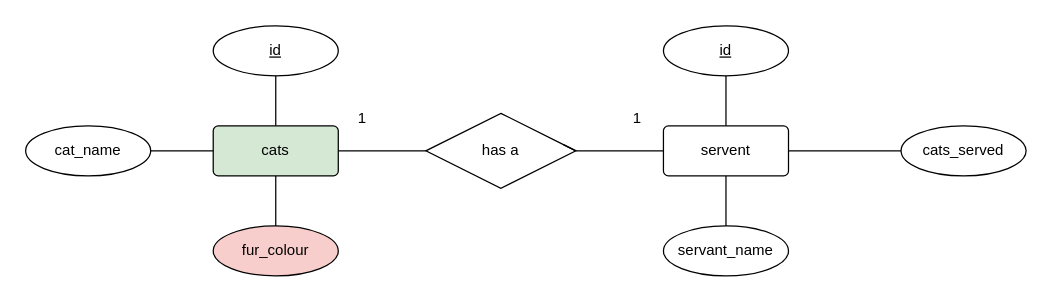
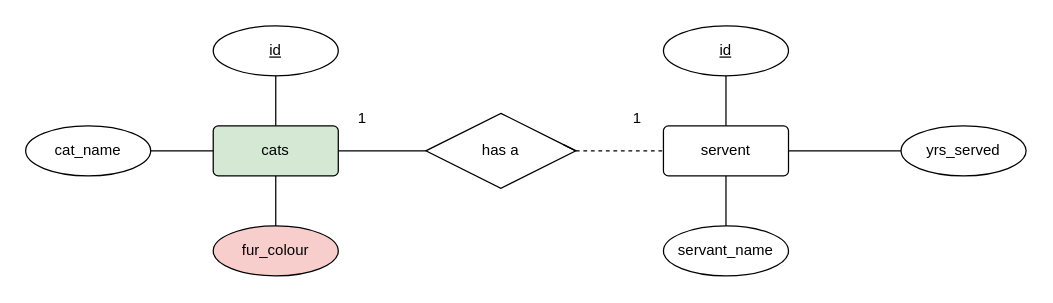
edge "has a" -- "servent": style solid -> dashed
node "cats_served": label "cats_served" -> "yrs_served"
